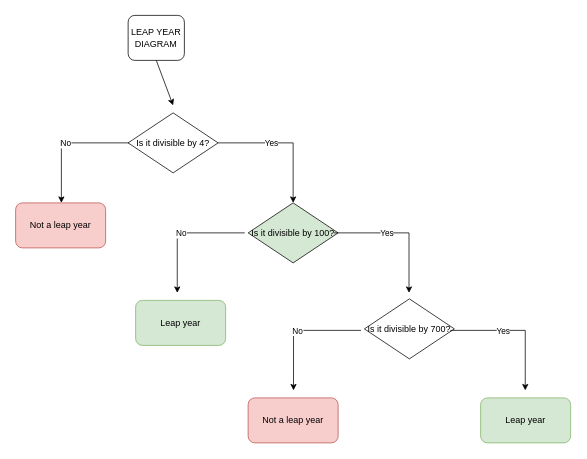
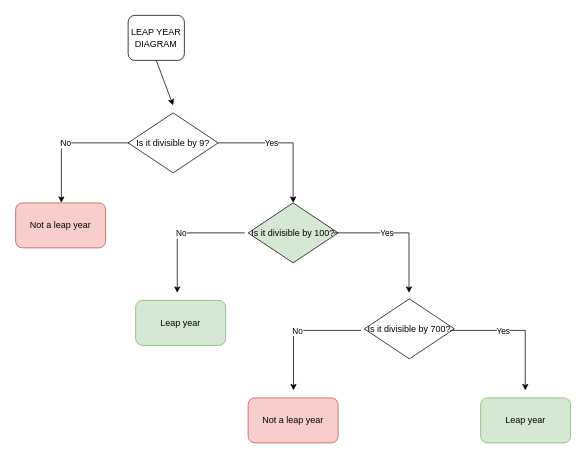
node "Is it divisible by 4?": label "Is it divisible by 4?" -> "Is it divisible by 9?"
